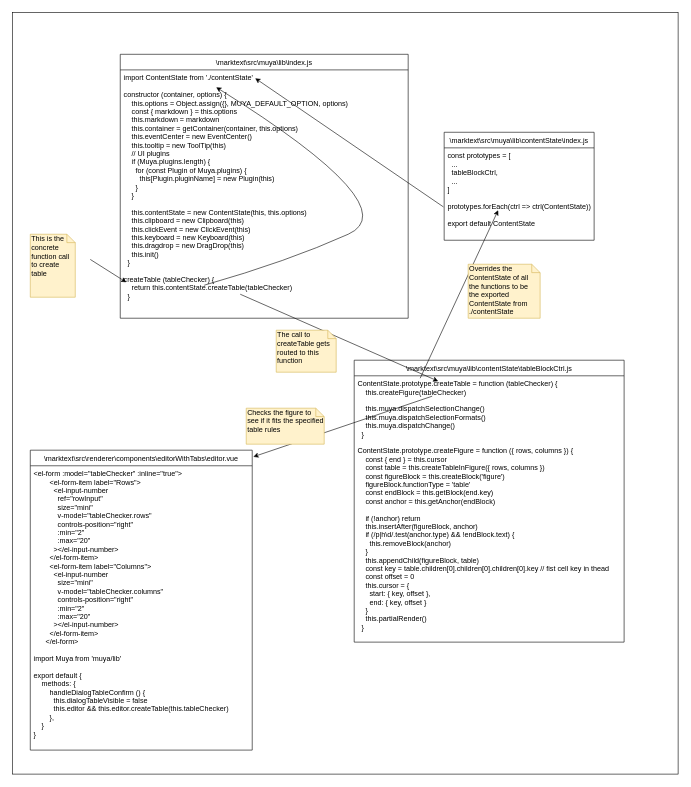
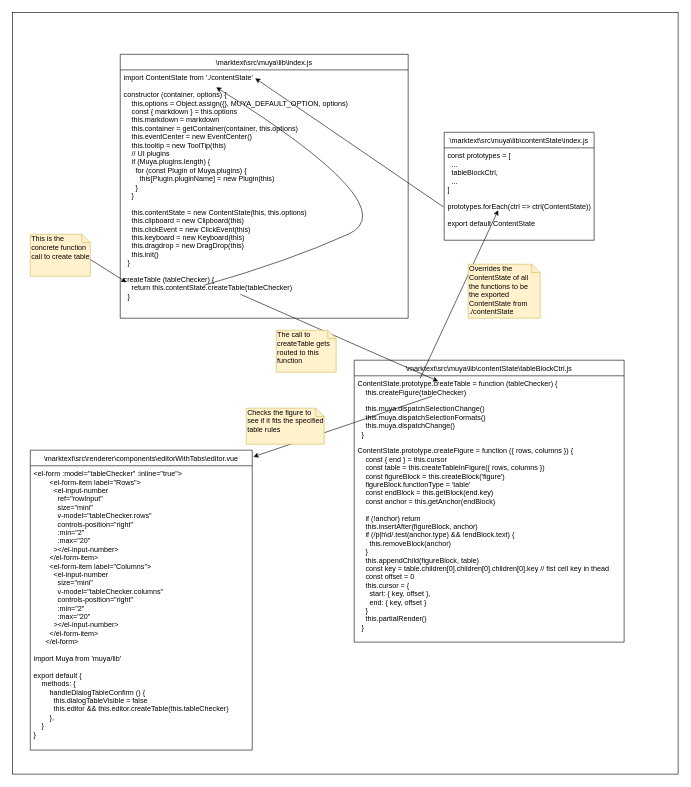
node "This is the concrete function call to create table": size 45x63 -> 60x42
